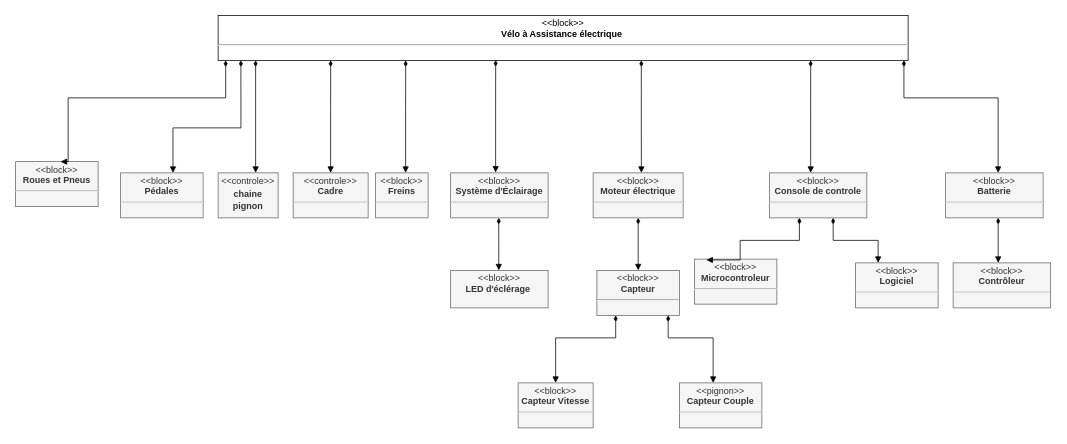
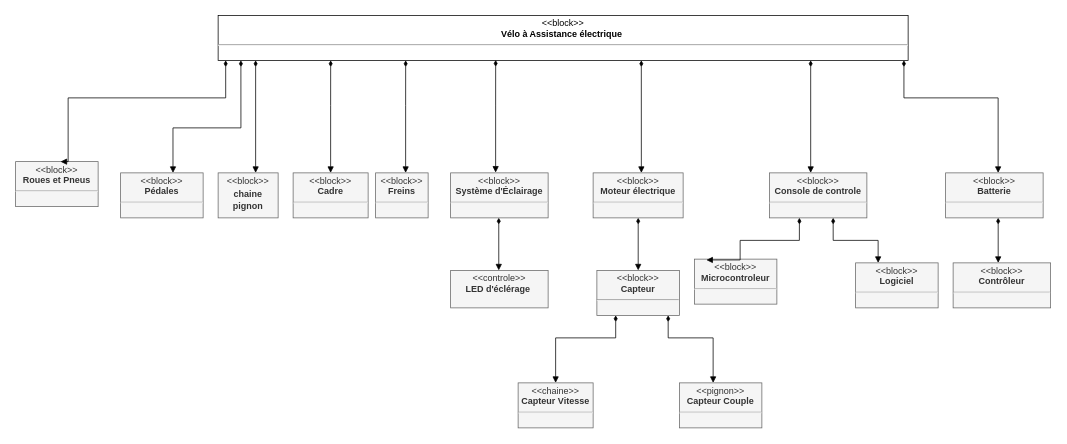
node "<<controle>> chaine pignon": label "<<controle>> chaine pignon" -> "<<block>> chaine pignon"
node "<<controle>> Cadre": label "<<controle>> Cadre" -> "<<block>> Cadre"
node "<<block>> LED d'éclérage": label "<<block>> LED d'éclérage" -> "<<controle>> LED d'éclérage"
node "<<block>> Capteur Vitesse": label "<<block>> Capteur Vitesse" -> "<<chaine>> Capteur Vitesse"
